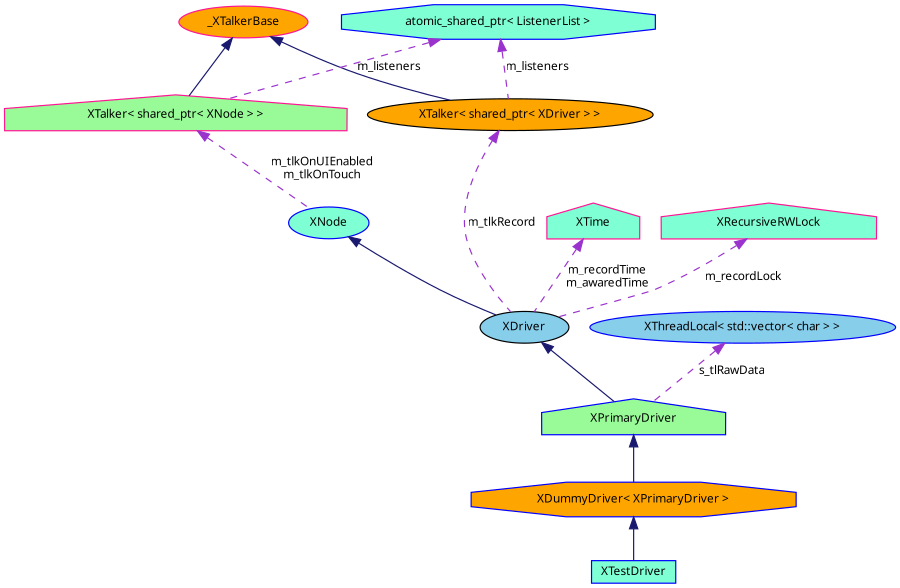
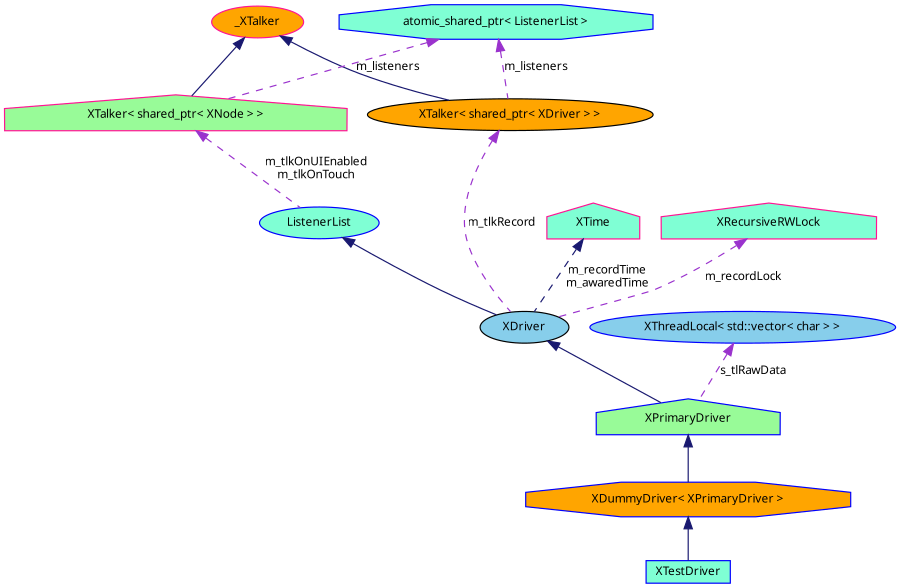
node "_XTalkerBase": label "_XTalkerBase" -> "_XTalker"
node "XNode": label "XNode" -> "ListenerList"
edge "XDriver" -> "XTime": color darkorchid3 -> midnightblue
